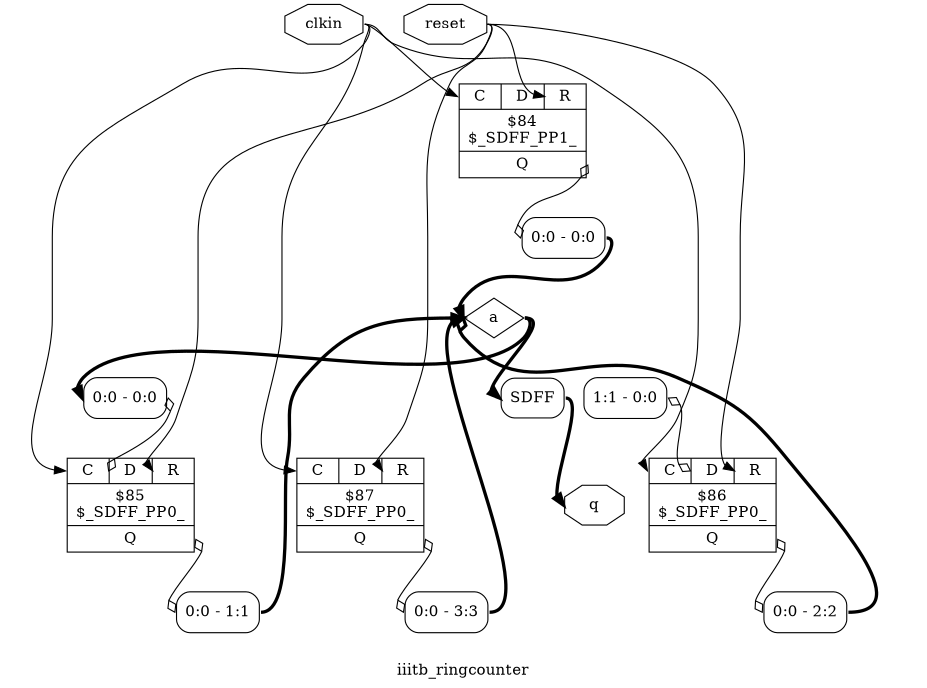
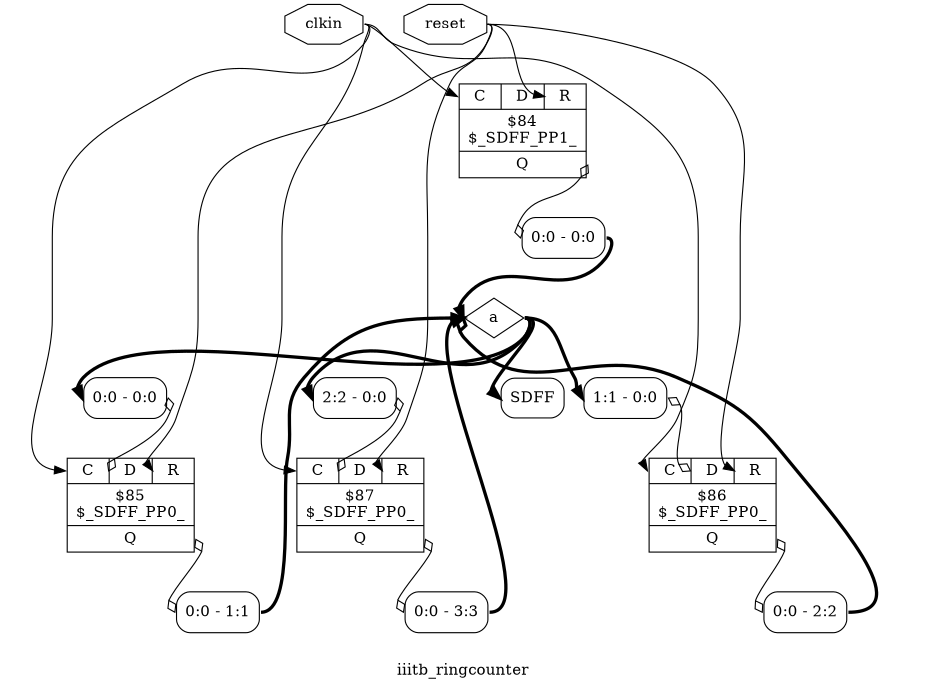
edge "a" -> "1:1 - 0:0": added
node "2:2 - 0:0": added
node "q": removed
